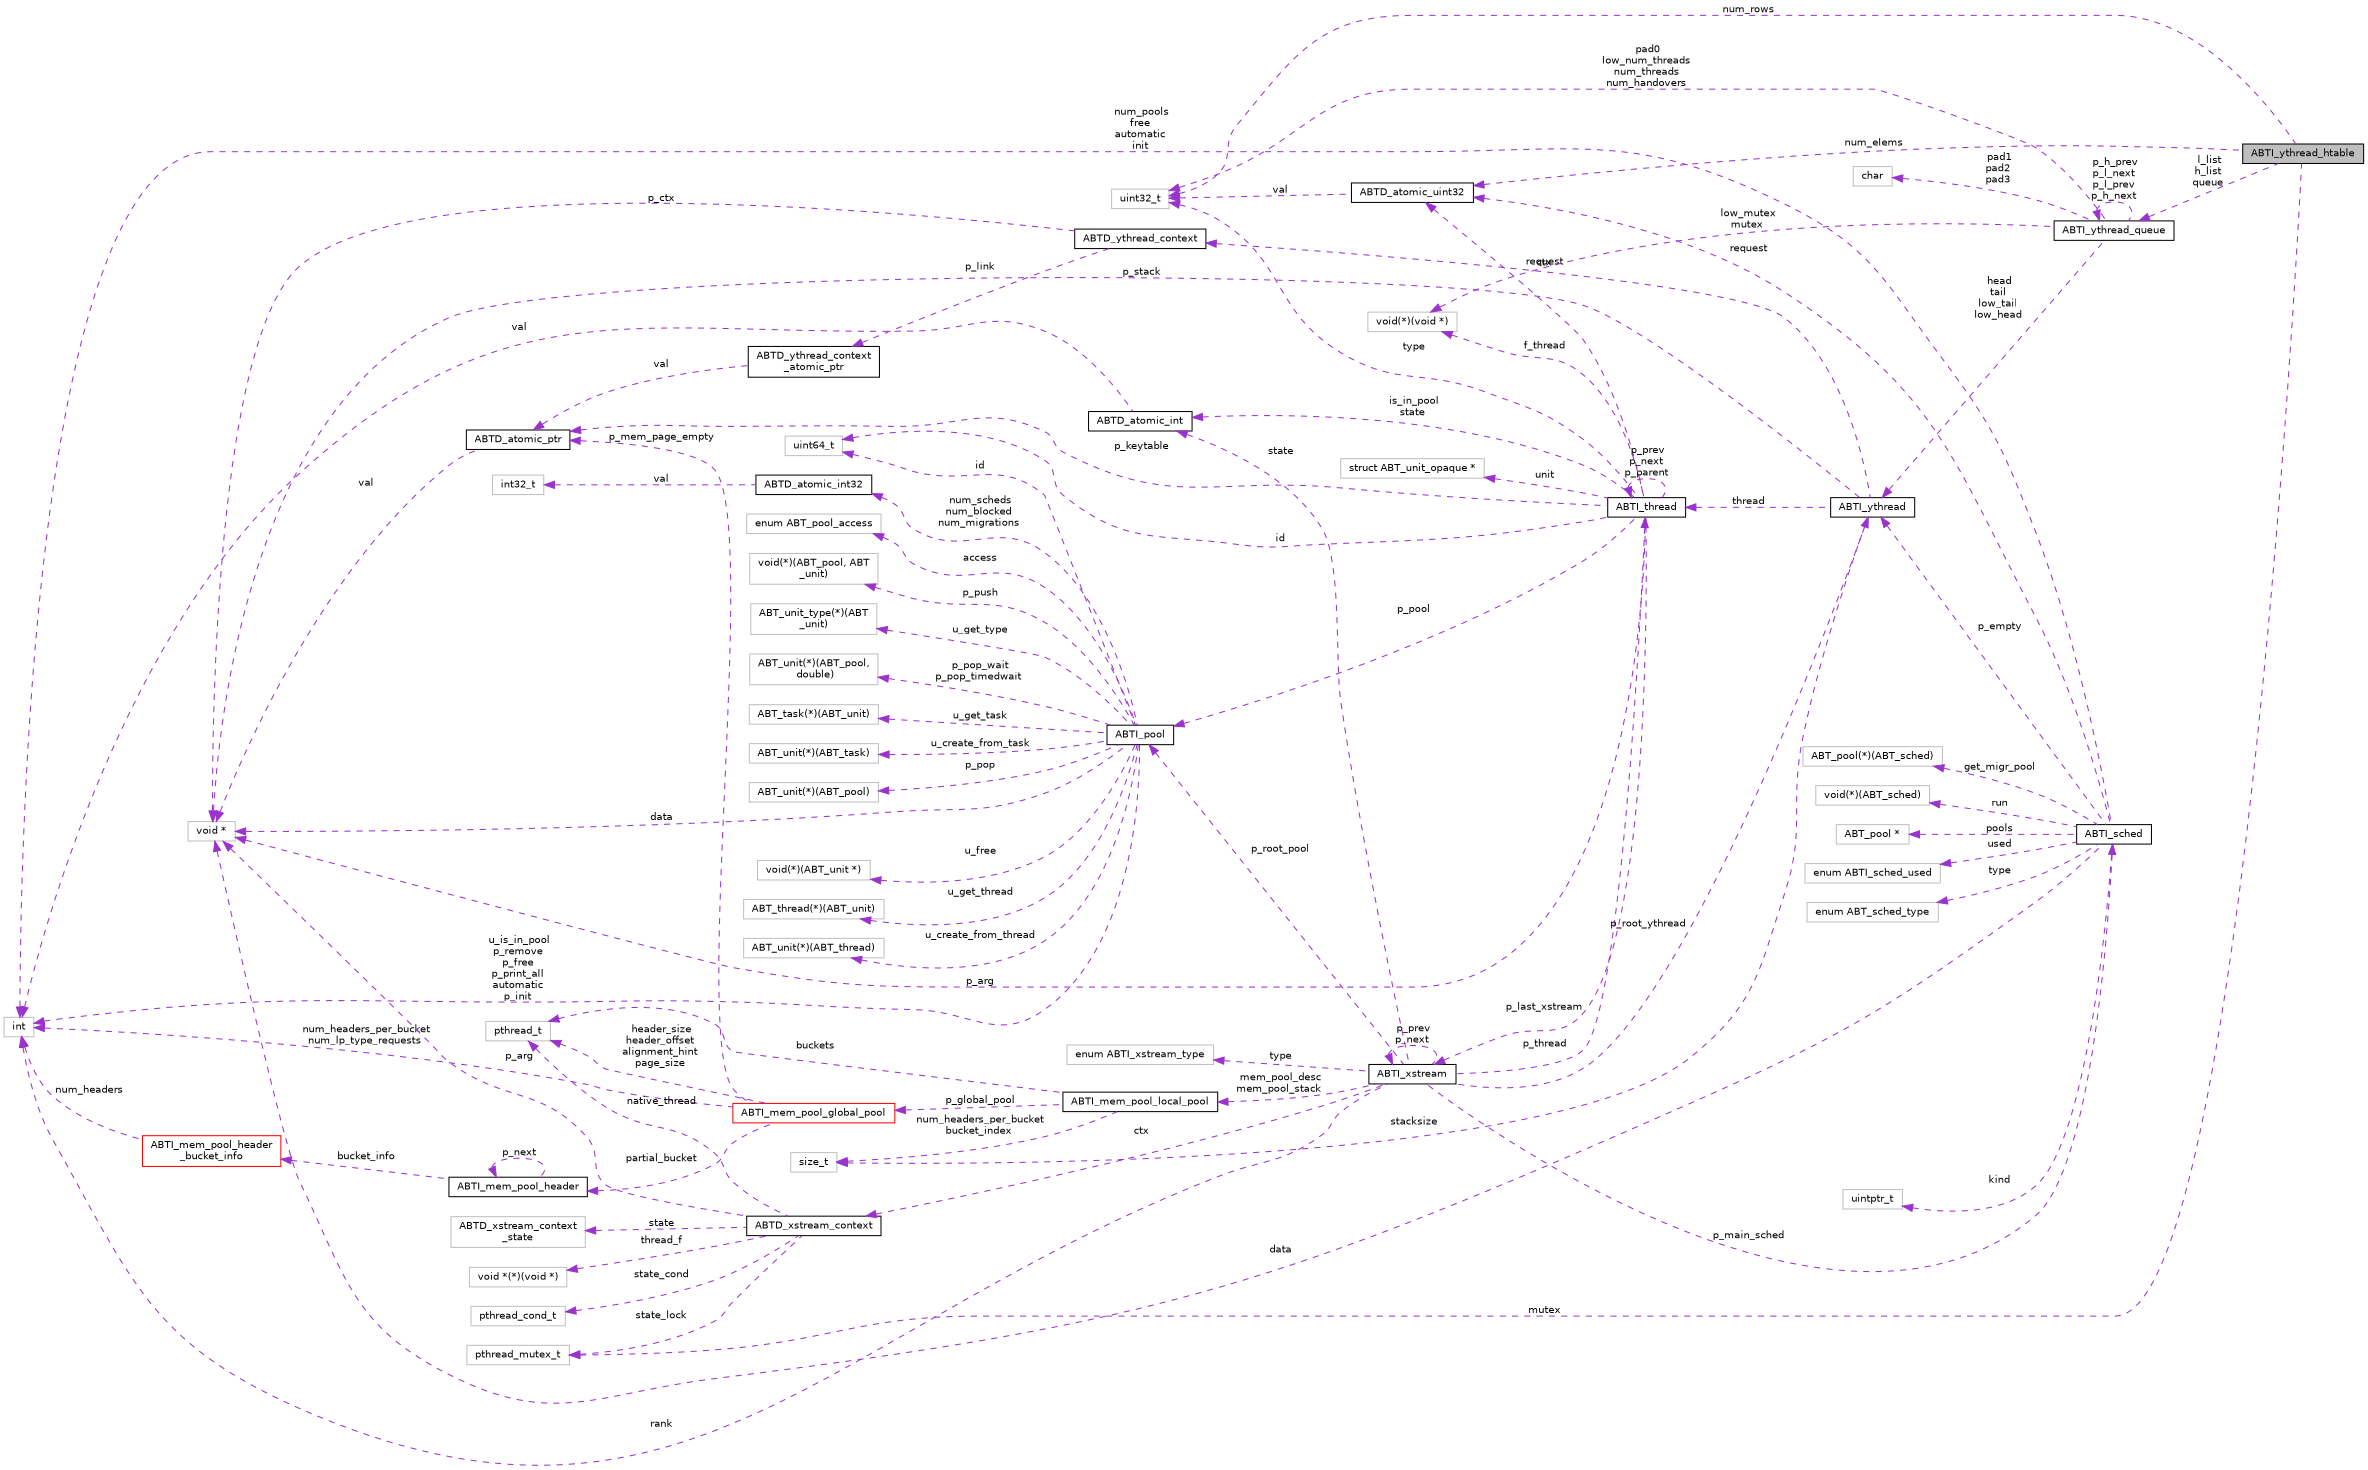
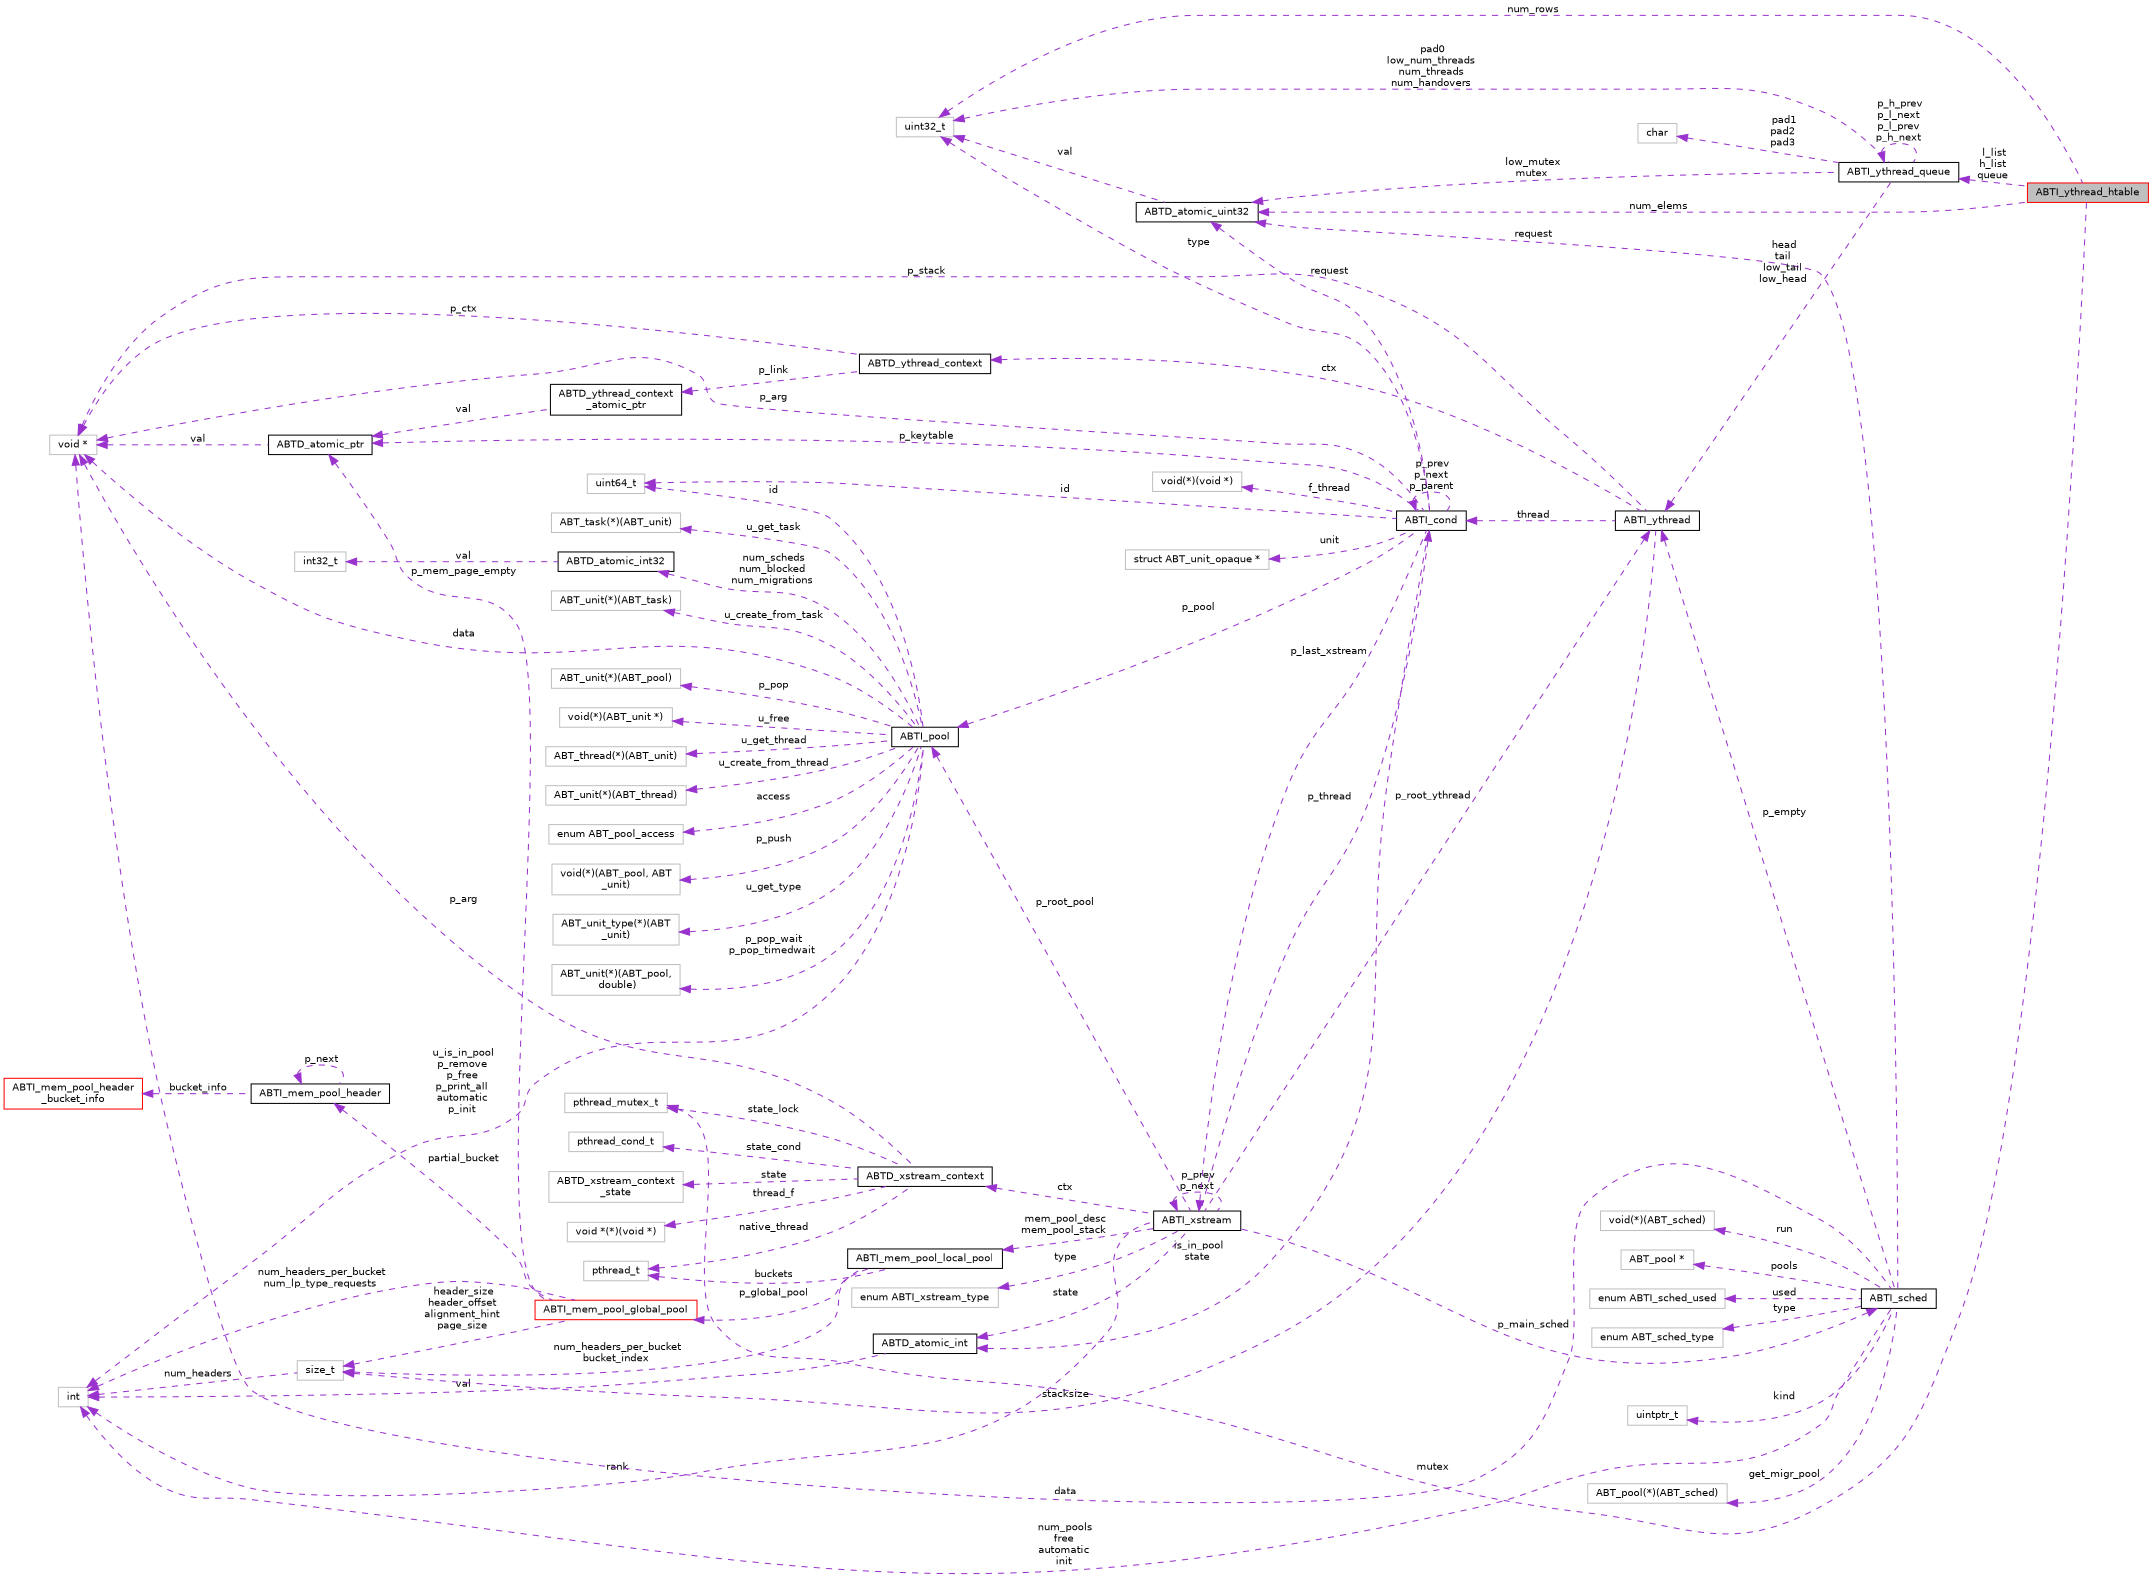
node "ABTI_ythread_htable": color black -> red
edge "ABTI_ythread_queue" -> "void(*)(void *)": now "ABTI_ythread_queue" -> "ABTD_atomic_uint32"
node "ABTI_thread": label "ABTI_thread" -> "ABTI_cond"
edge "ABTI_mem_pool_global_pool" -> "pthread_t": now "ABTI_mem_pool_global_pool" -> "size_t"
edge "ABTI_mem_pool_header _bucket_info" -> "int": now "size_t" -> "int"
